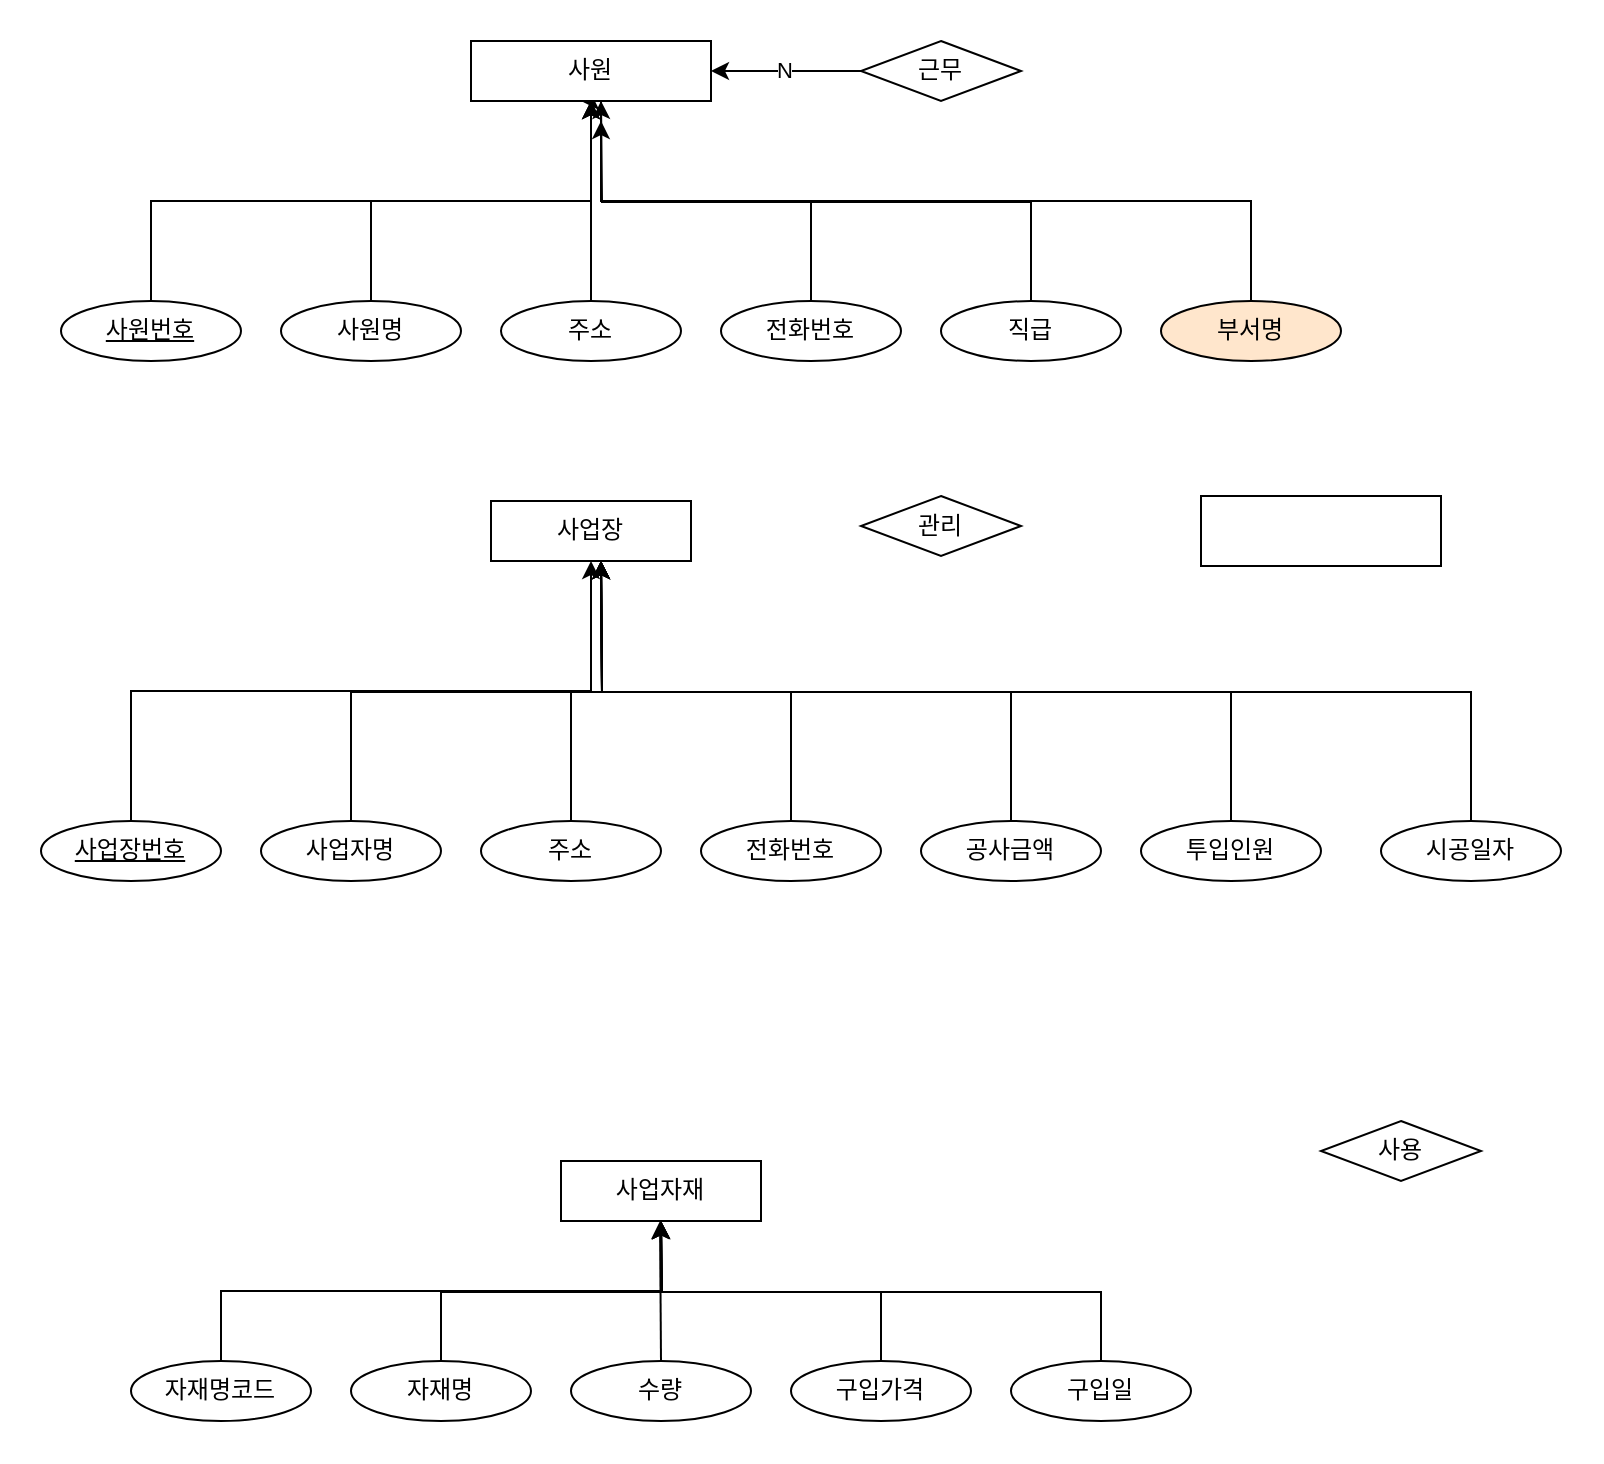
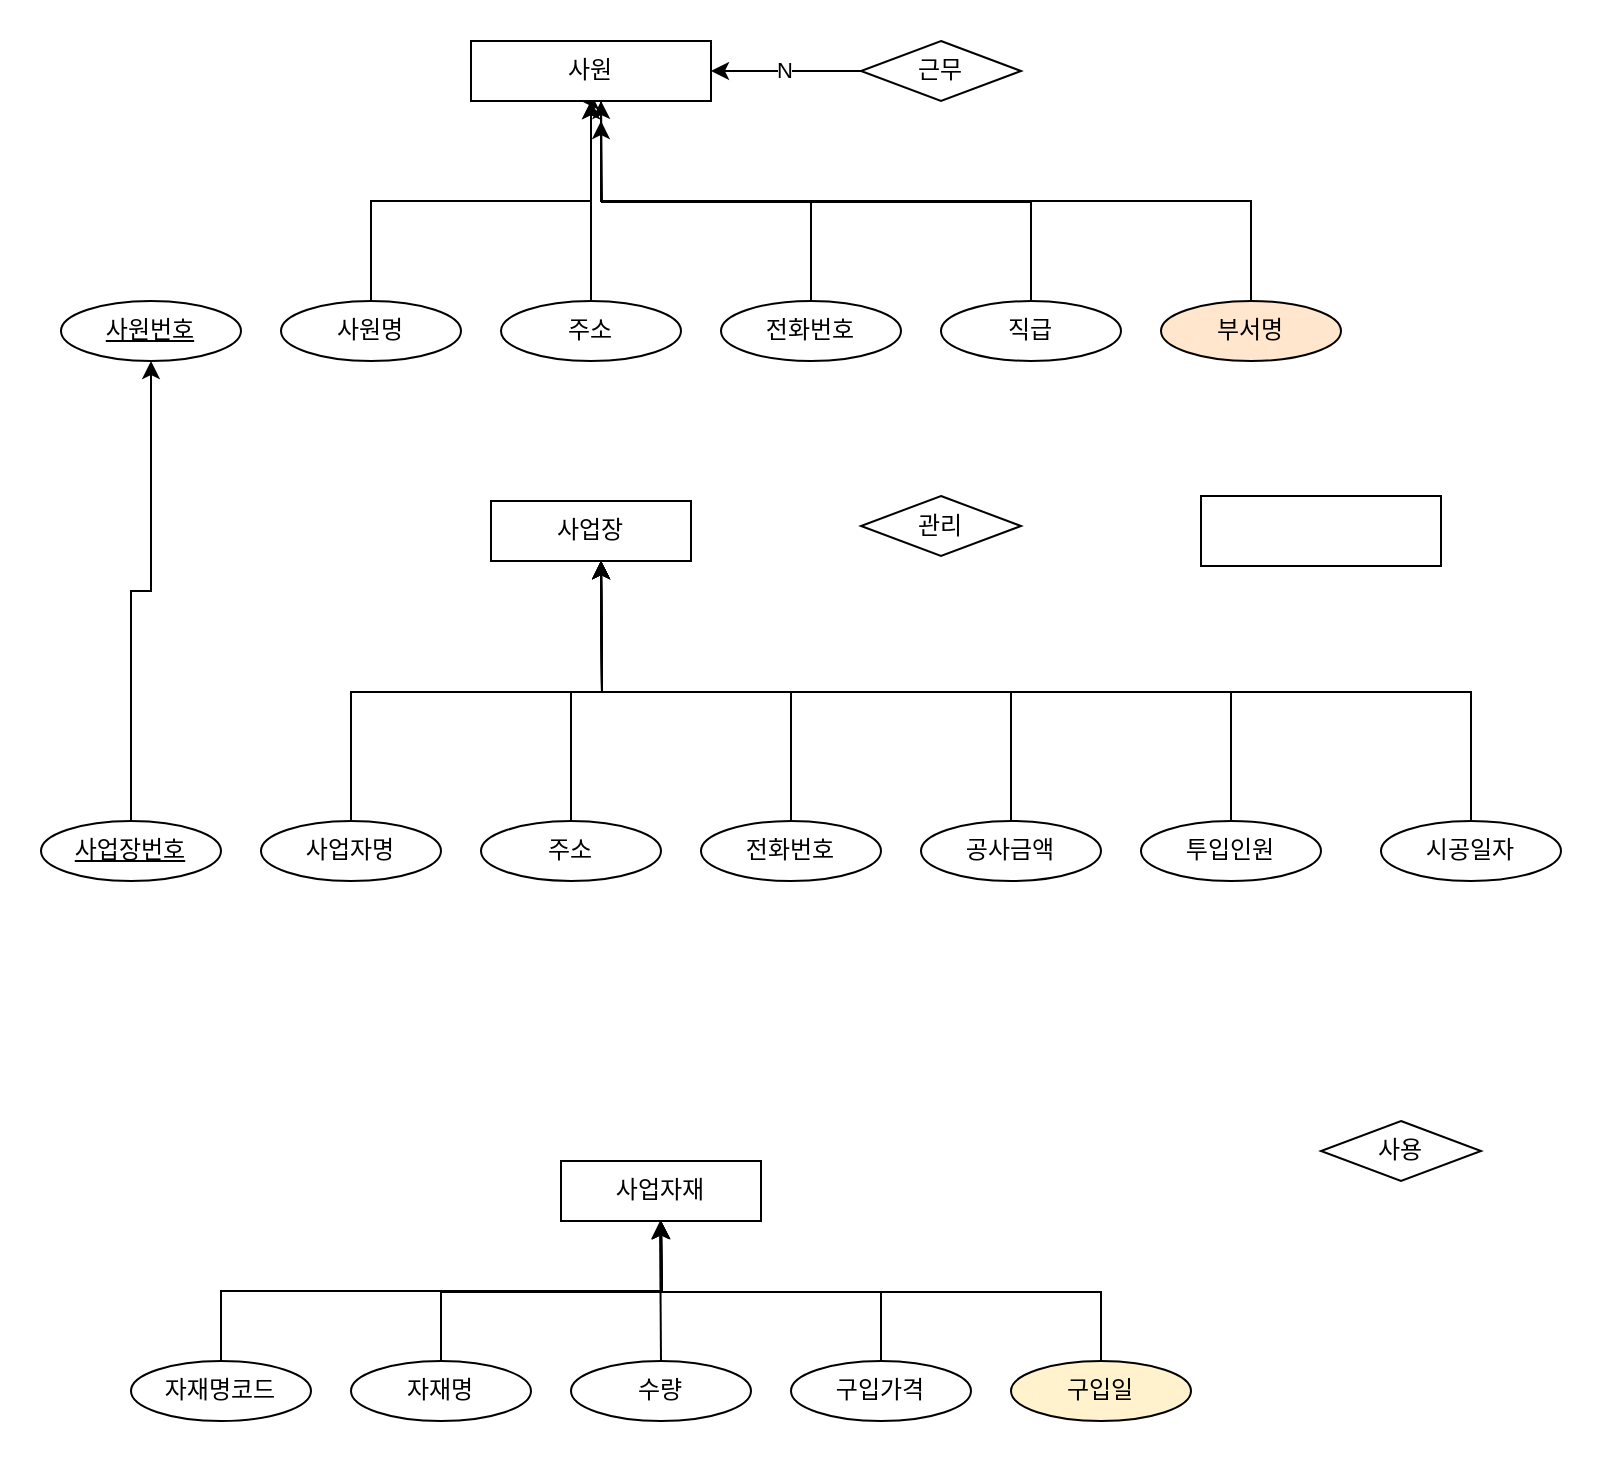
edge "사원번호" -> "사원": removed
edge "사업장번호" -> "사업장": now "사업장번호" -> "사원번호"
node "구입일": fillcolor #ffffff -> #fff2cc
